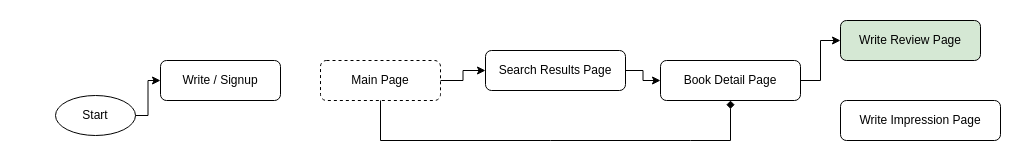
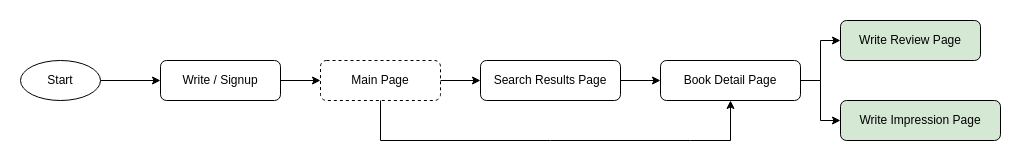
node "Search Results Page": moved (556, 71) -> (551, 81)
edge "Write / Signup" -> "Main Page": added
edge "Book Detail Page" -> "Write Impression Page": added
edge "Main Page" -> "Book Detail Page": arrowhead diamond -> classic
node "Start": moved (96, 116) -> (61, 81)
node "Write Impression Page": fillcolor #ffffff -> #d5e8d4
